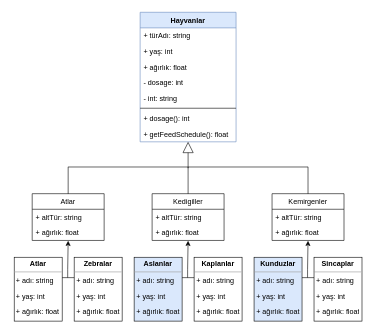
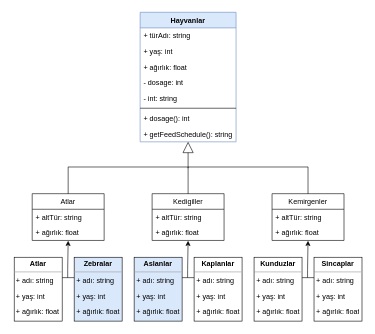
node "+ getFeedSchedule(): float": label "+ getFeedSchedule(): float" -> "+ getFeedSchedule(): string"
node "Zebralar": fillcolor #ffffff -> #dae8fc
node "Kunduzlar": fillcolor #dae8fc -> #ffffff
